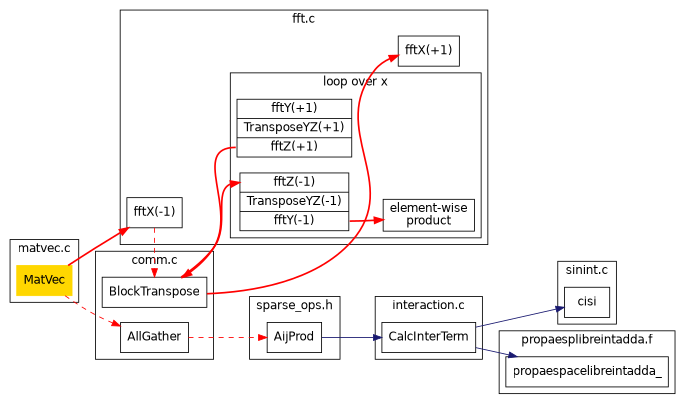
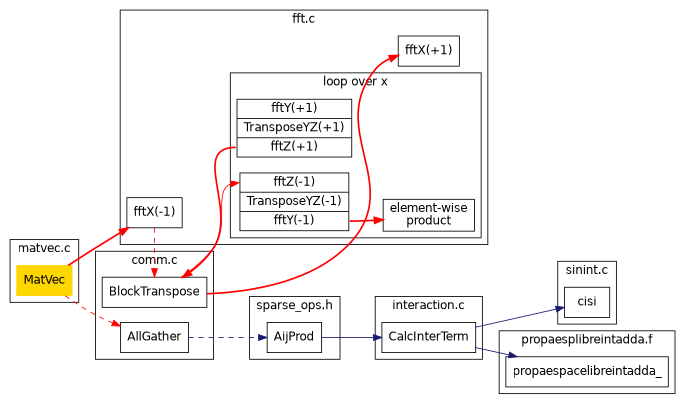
edge "BlockTranspose" -> "fftZ(-1)": style bold -> solid
edge "AllGather" -> "AijProd": color red -> midnightblue
